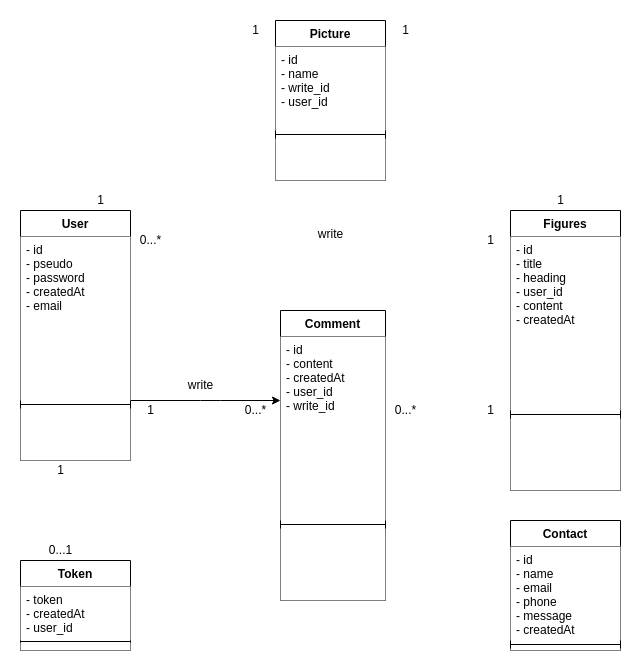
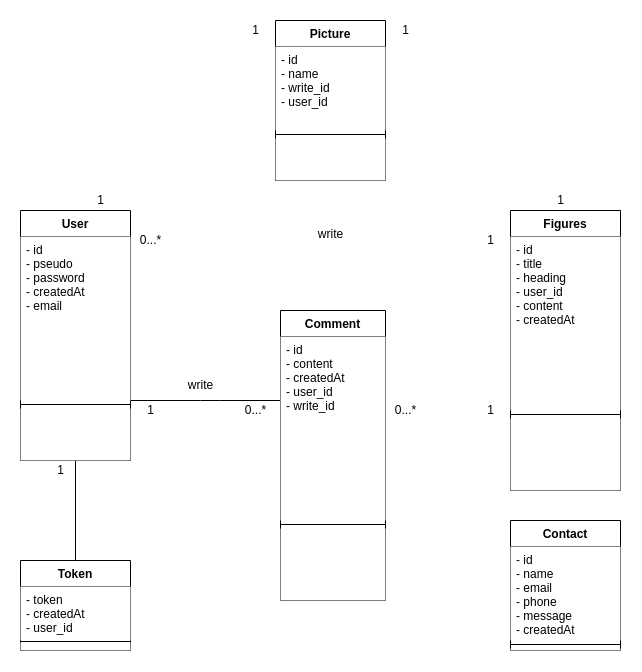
edge "User" -> "Comment": arrowhead classic -> none
edge "User" -- "Token": added
node "0...1": removed
